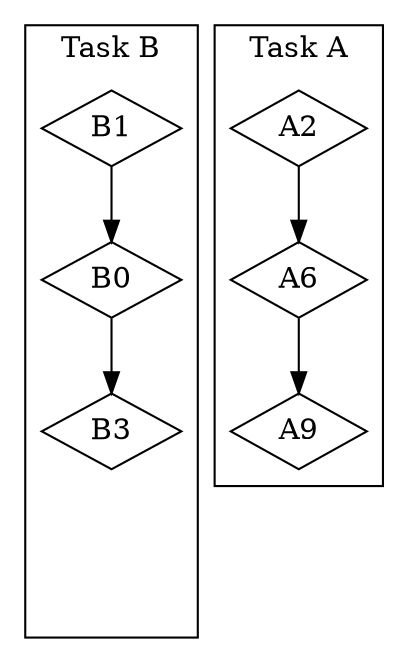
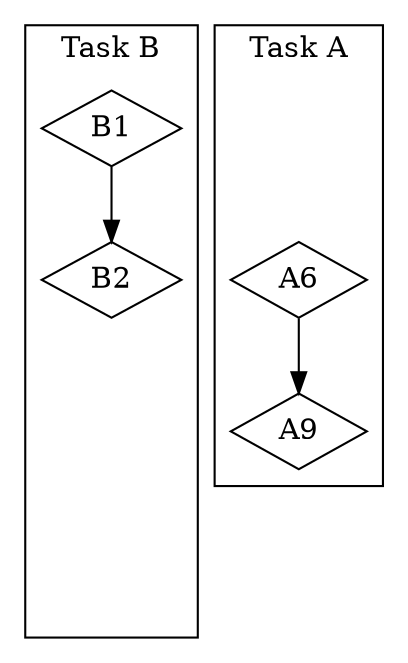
node "A2": removed
node "B0": label "B0" -> "B2"
node "B3": removed
